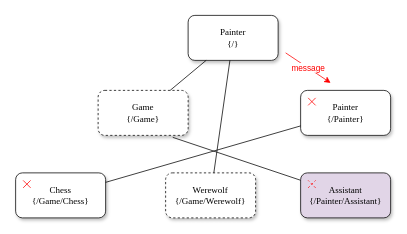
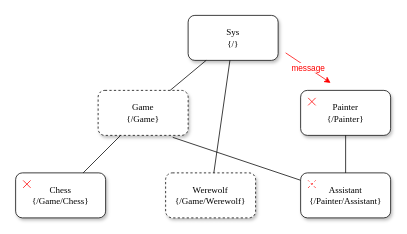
node "Painter {/}": label "Painter {/}" -> "Sys {/}"
edge "Game {/Game}" -- "Chess {/Game/Chess}": added
edge "Painter {/Painter}" -- "Chess {/Game/Chess}": now "Painter {/Painter}" -- "Assistant {/Painter/Assistant}"
node "Assistant {/Painter/Assistant}": fillcolor #e1d5e7 -> #ffffff
